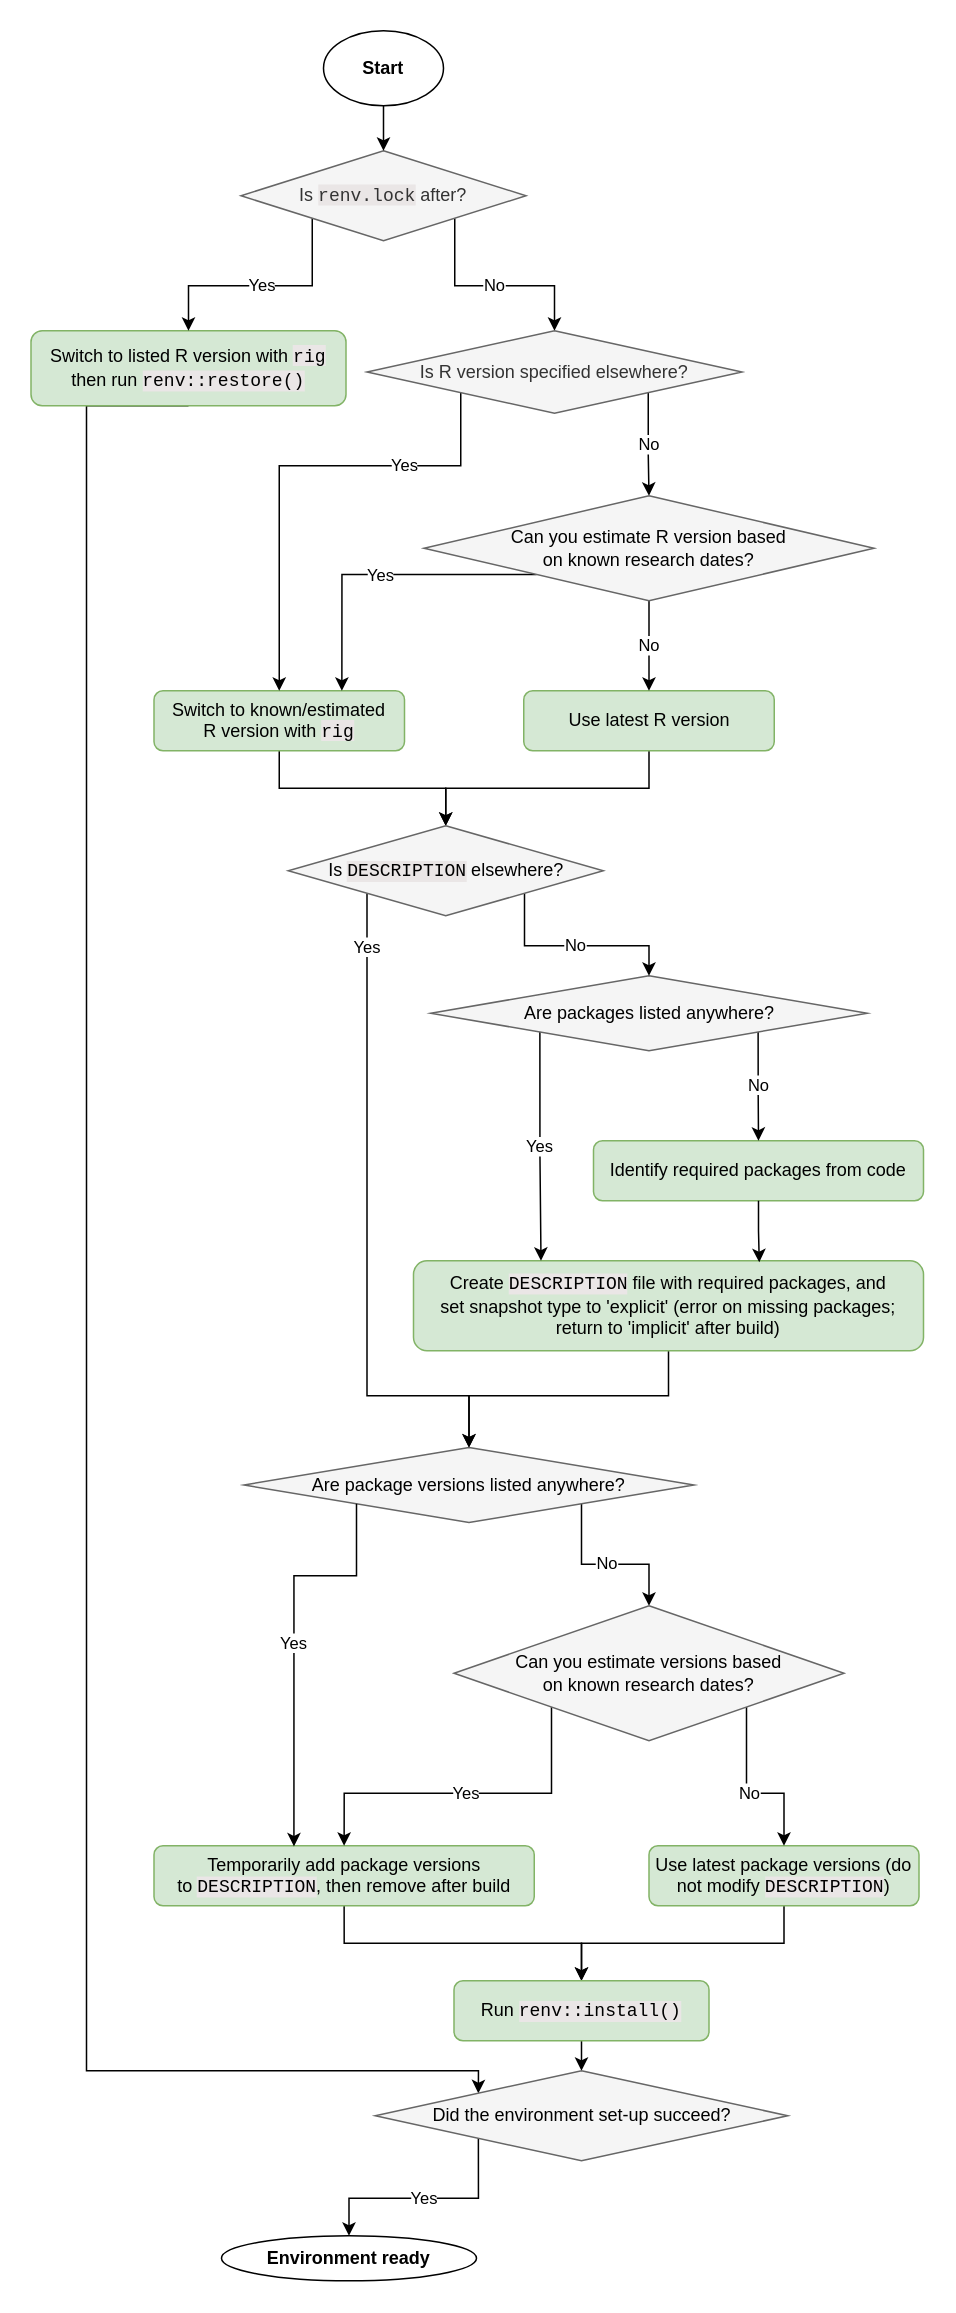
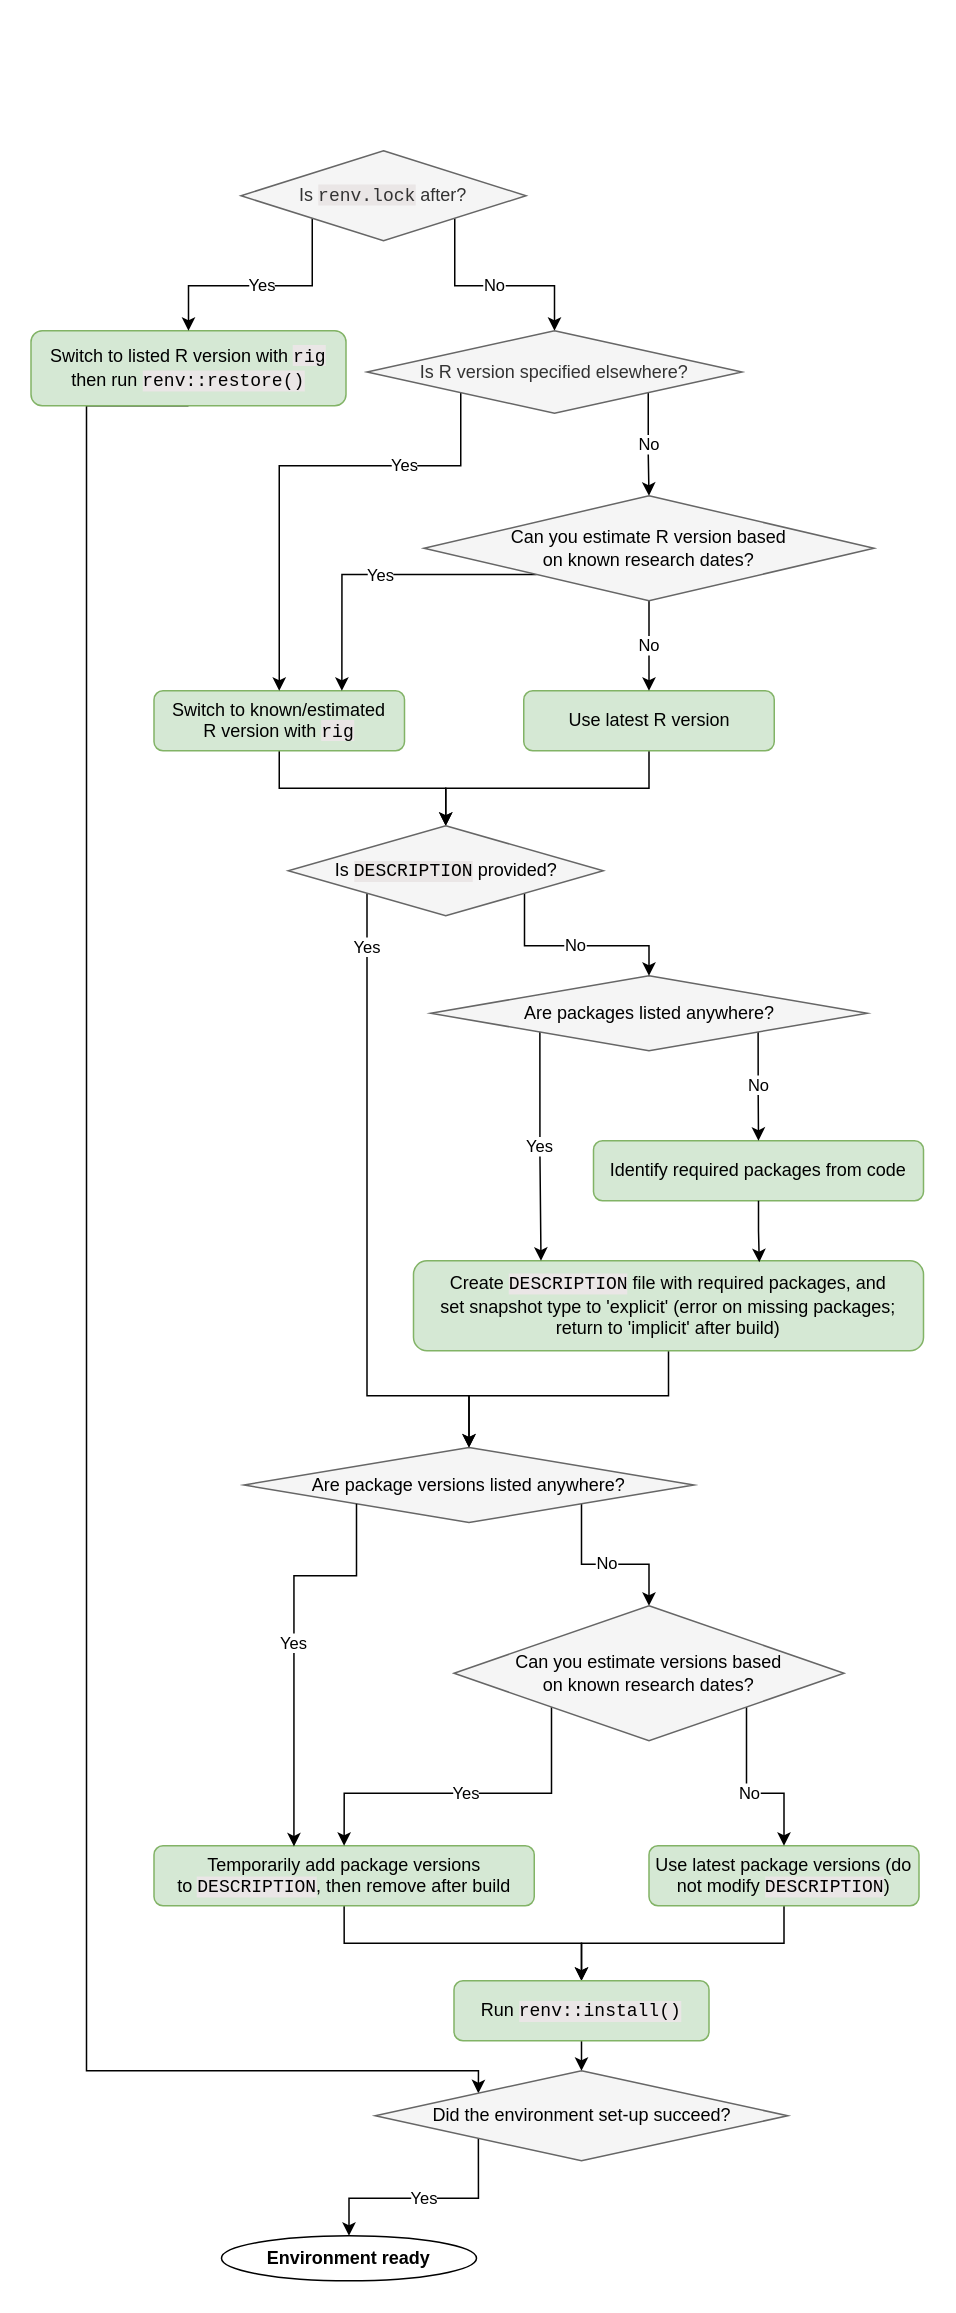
node "Start": removed
edge "Start" -> "Is renv.lock after?": removed
node "Is DESCRIPTION elsewhere?": label "Is DESCRIPTION elsewhere?" -> "Is DESCRIPTION provided?"
